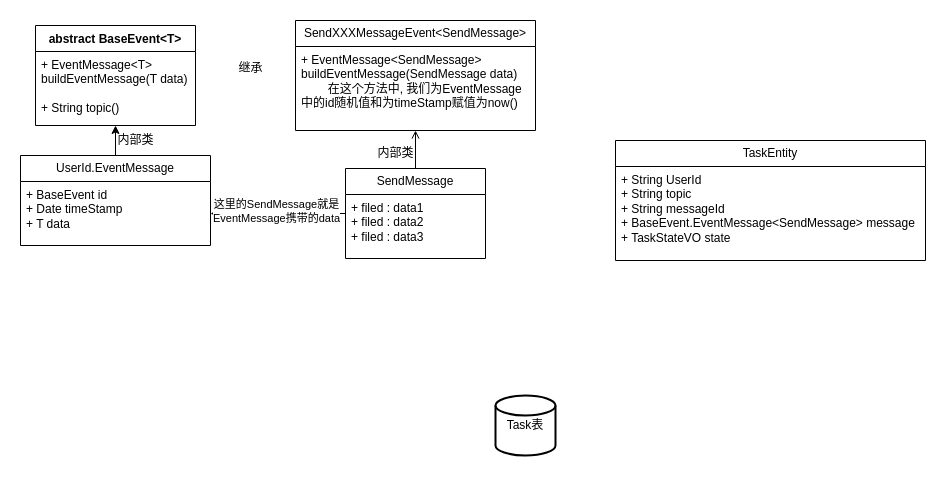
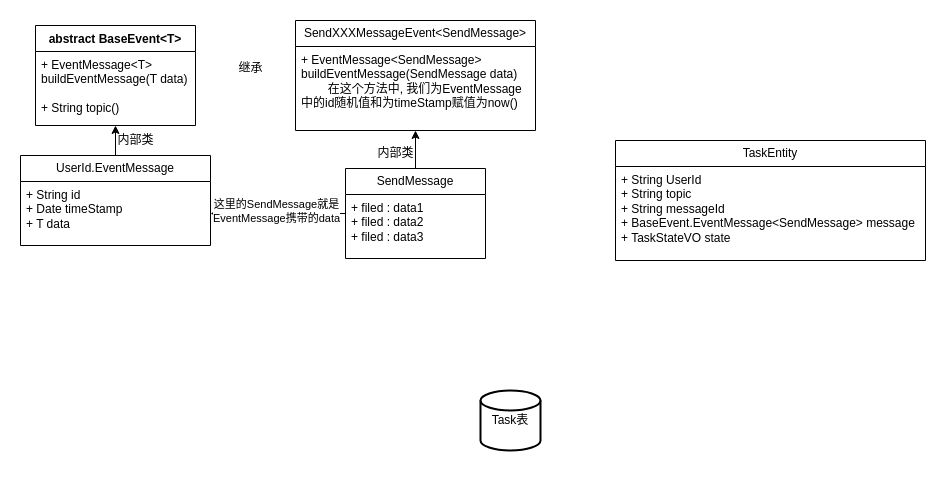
edge "SendMessage" -> "SendXXXMessageEvent<SendMessage>": arrowhead open -> classic
node "+ BaseEvent id + Date timeStamp + T data": label "+ BaseEvent id + Date timeStamp + T data" -> "+ String id + Date timeStamp + T data"
node "Task表": moved (526, 426) -> (511, 421)
